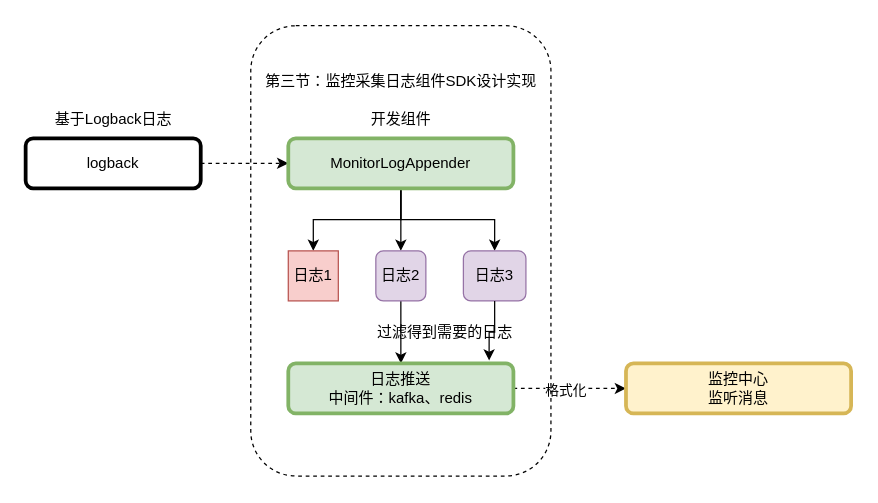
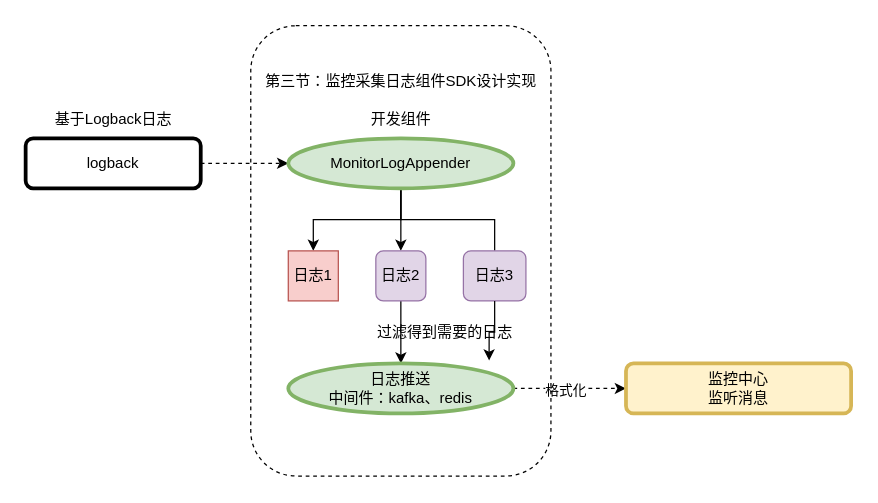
node "MonitorLogAppender": shape rounded rectangle -> ellipse
edge "MonitorLogAppender" -> "日志3": arrowhead classic -> none
node "日志推送 中间件：kafka、redis": shape rounded rectangle -> ellipse
